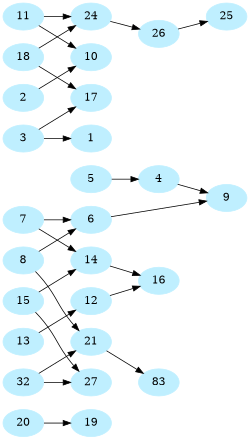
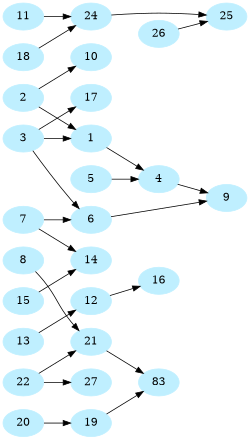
edge "24" -> "26": now "24" -> "25"
edge "11" -> "10": removed
edge "18" -> "17": removed
edge "2" -> "1": added
edge "1" -> "4": added
edge "8" -> "6": now "3" -> "6"
edge "14" -> "16": removed
edge "15" -> "27": removed
node "32": label "32" -> "22"
edge "19" -> "83": added
